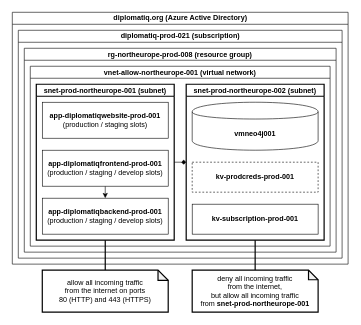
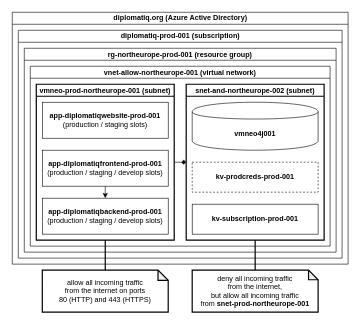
node "diplomatiq-prod-021 (subscription)": label "diplomatiq-prod-021 (subscription)" -> "diplomatiq-prod-001 (subscription)"
node "rg-northeurope-prod-008 (resource group)": label "rg-northeurope-prod-008 (resource group)" -> "rg-northeurope-prod-001 (resource group)"
node "snet-prod-northeurope-001 (subnet)": label "snet-prod-northeurope-001 (subnet)" -> "vmneo-prod-northeurope-001 (subnet)"
node "snet-prod-northeurope-002 (subnet)": label "snet-prod-northeurope-002 (subnet)" -> "snet-and-northeurope-002 (subnet)"
